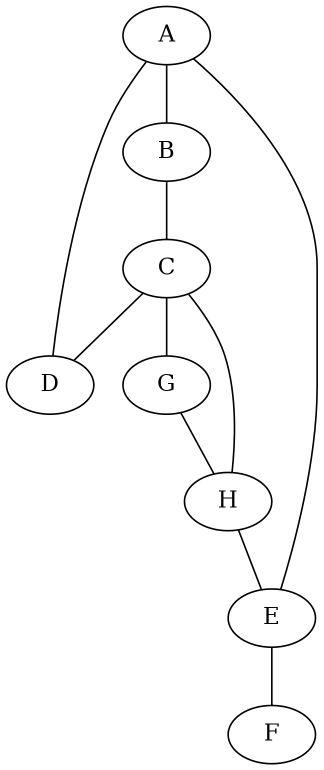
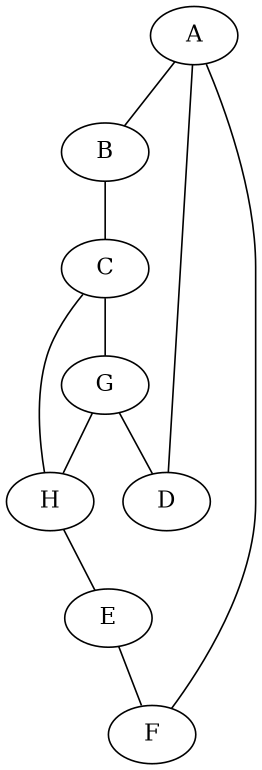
edge "A" -- "E": now "A" -- "F"
edge "C" -- "D": now "G" -- "D"
